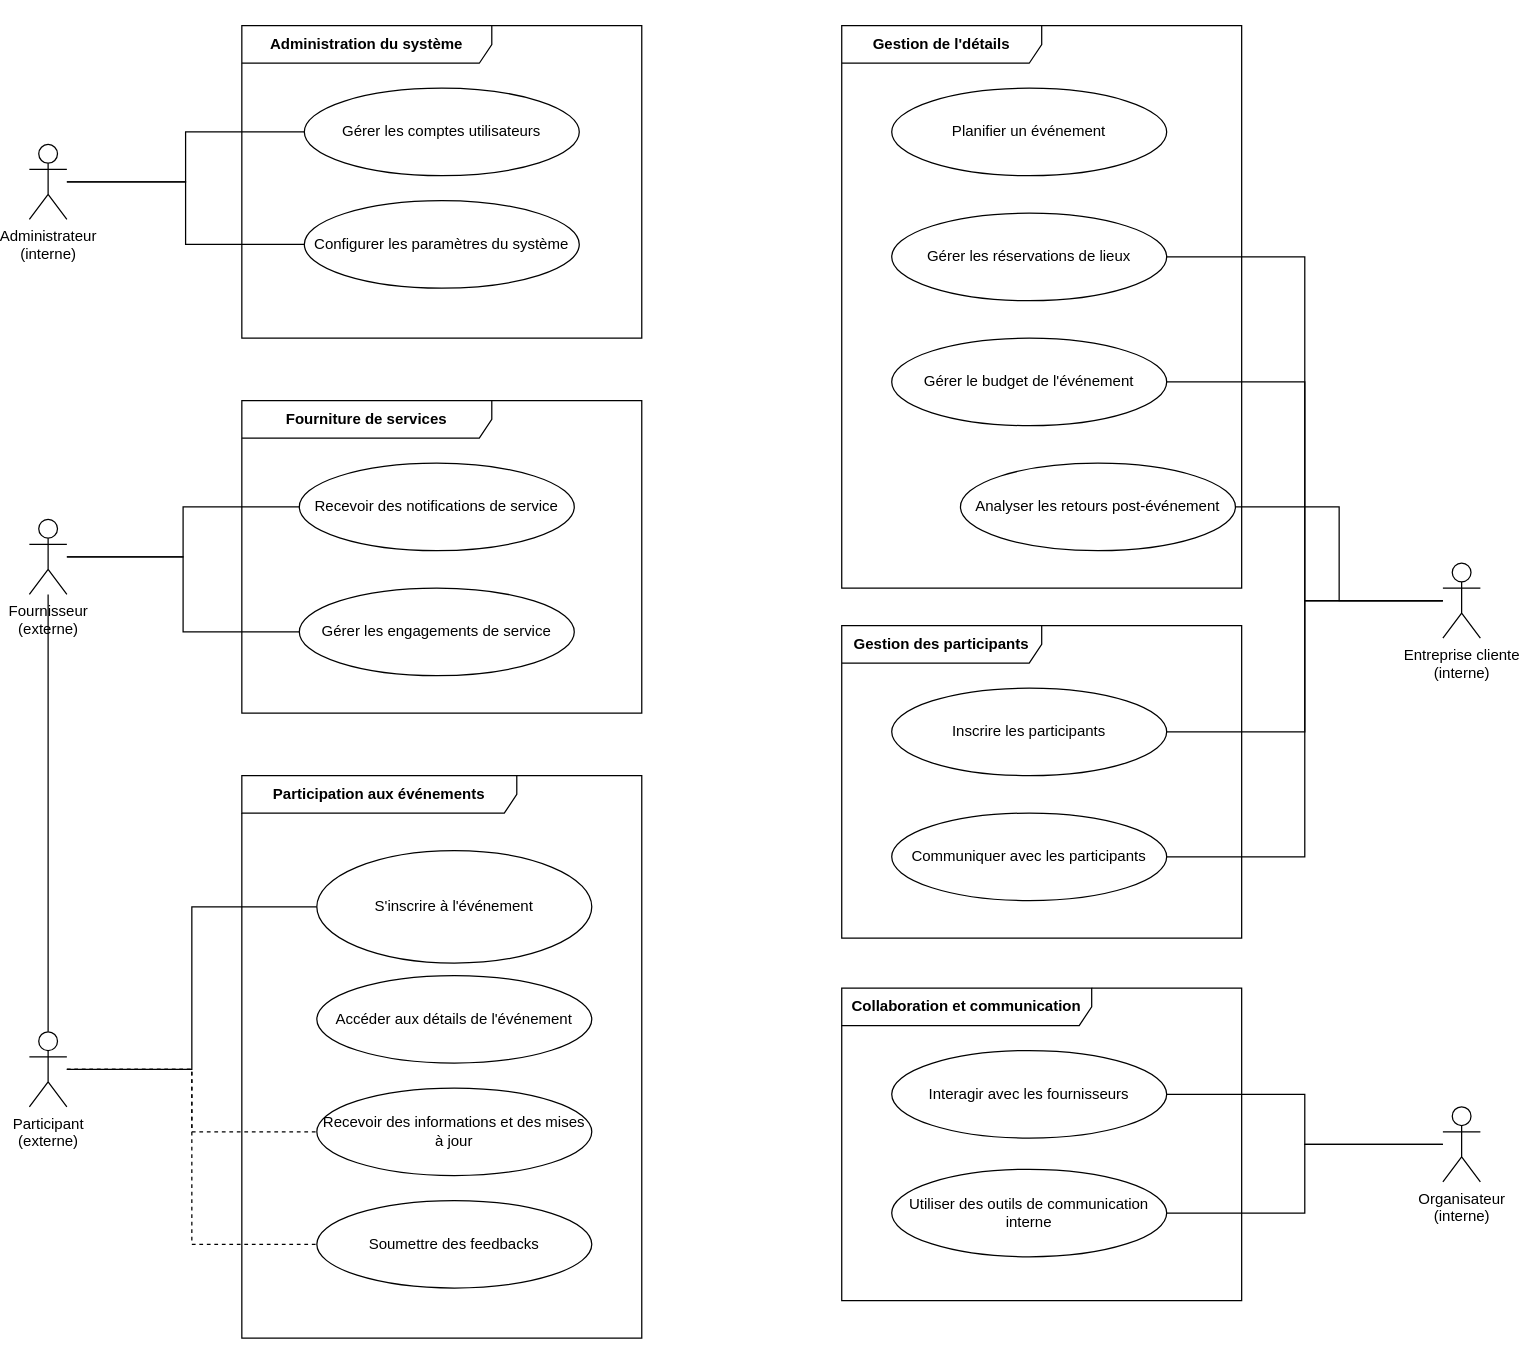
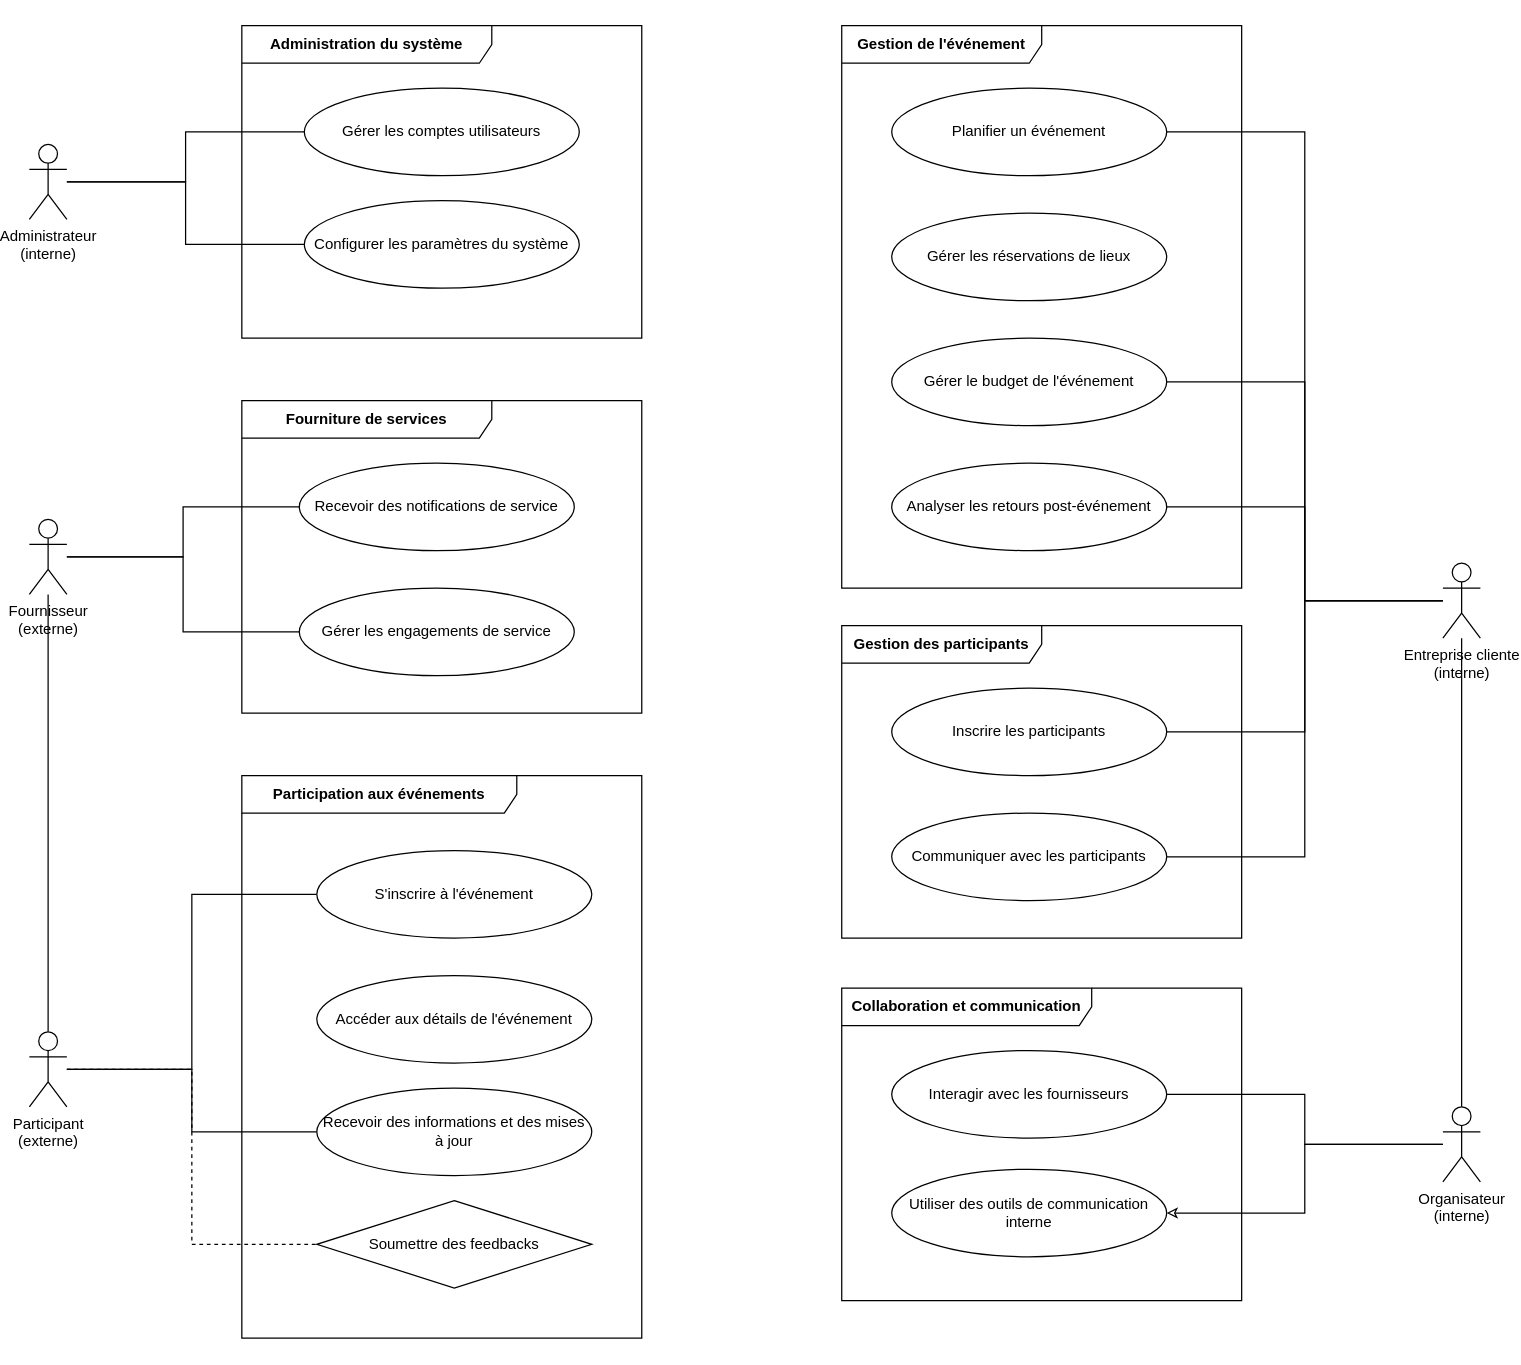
node "Gestion de l'détails": label "Gestion de l'détails" -> "Gestion de l'événement"
edge "Planifier un événement" -- "Entreprise cliente (interne)": added
edge "Gérer les réservations de lieux" -- "Entreprise cliente (interne)": now "Organisateur (interne)" -- "Entreprise cliente (interne)"
node "Analyser les retours post-événement": moved (1098, 507) -> (1029, 507)
node "S'inscrire à l'événement": size 275x113 -> 275x88
edge "Participant (externe)" -- "Recevoir des informations et des mises à jour": style dashed -> solid
edge "Organisateur (interne)" -- "Utiliser des outils de communication interne": arrowhead none -> classic
node "Soumettre des feedbacks": shape ellipse -> diamond
